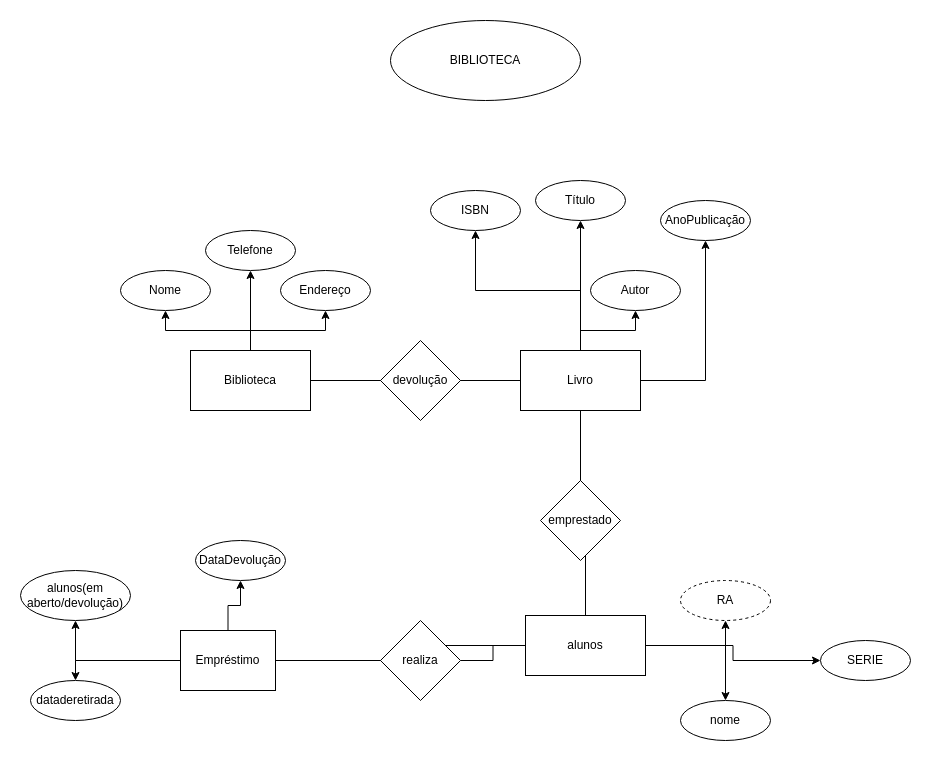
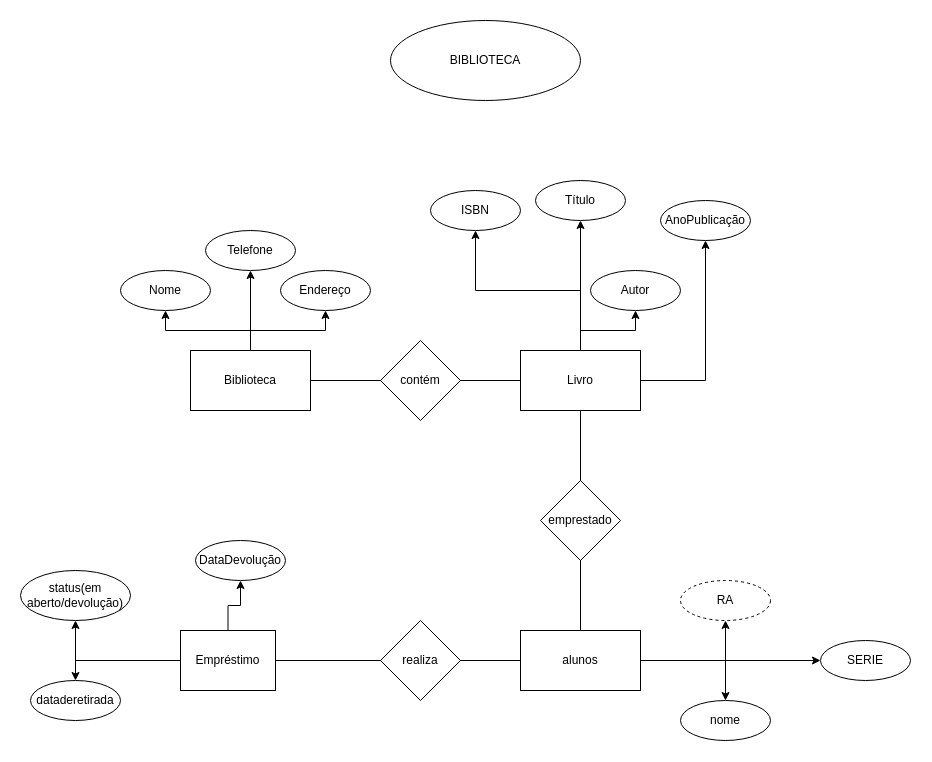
node "devolução": label "devolução" -> "contém"
node "alunos(em aberto/devolução)": label "alunos(em aberto/devolução)" -> "status(em aberto/devolução)"
node "alunos": moved (586, 646) -> (581, 661)
